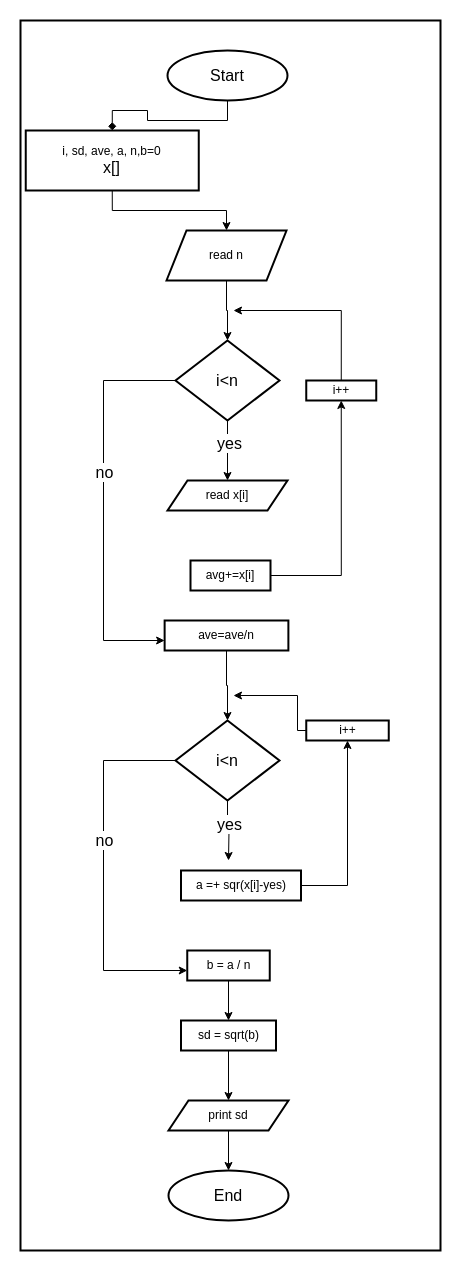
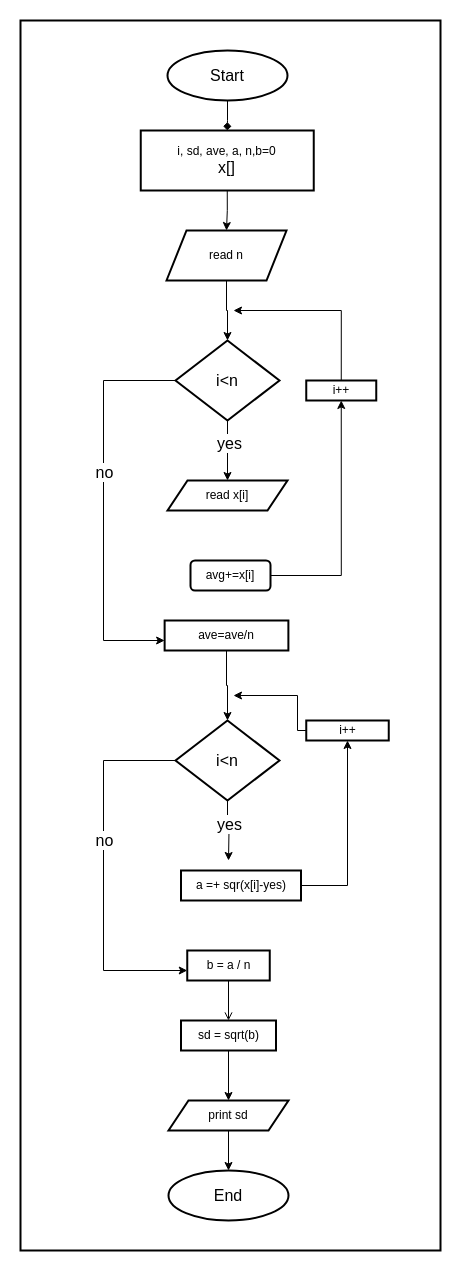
node "i, sd, ave, a, n,b=0x[]": moved (112, 161) -> (227, 161)
node "avg+=x[i]": shape rectangle -> rounded rectangle
edge "b = a / n" -> "sd = sqrt(b)": arrowhead classic -> open
